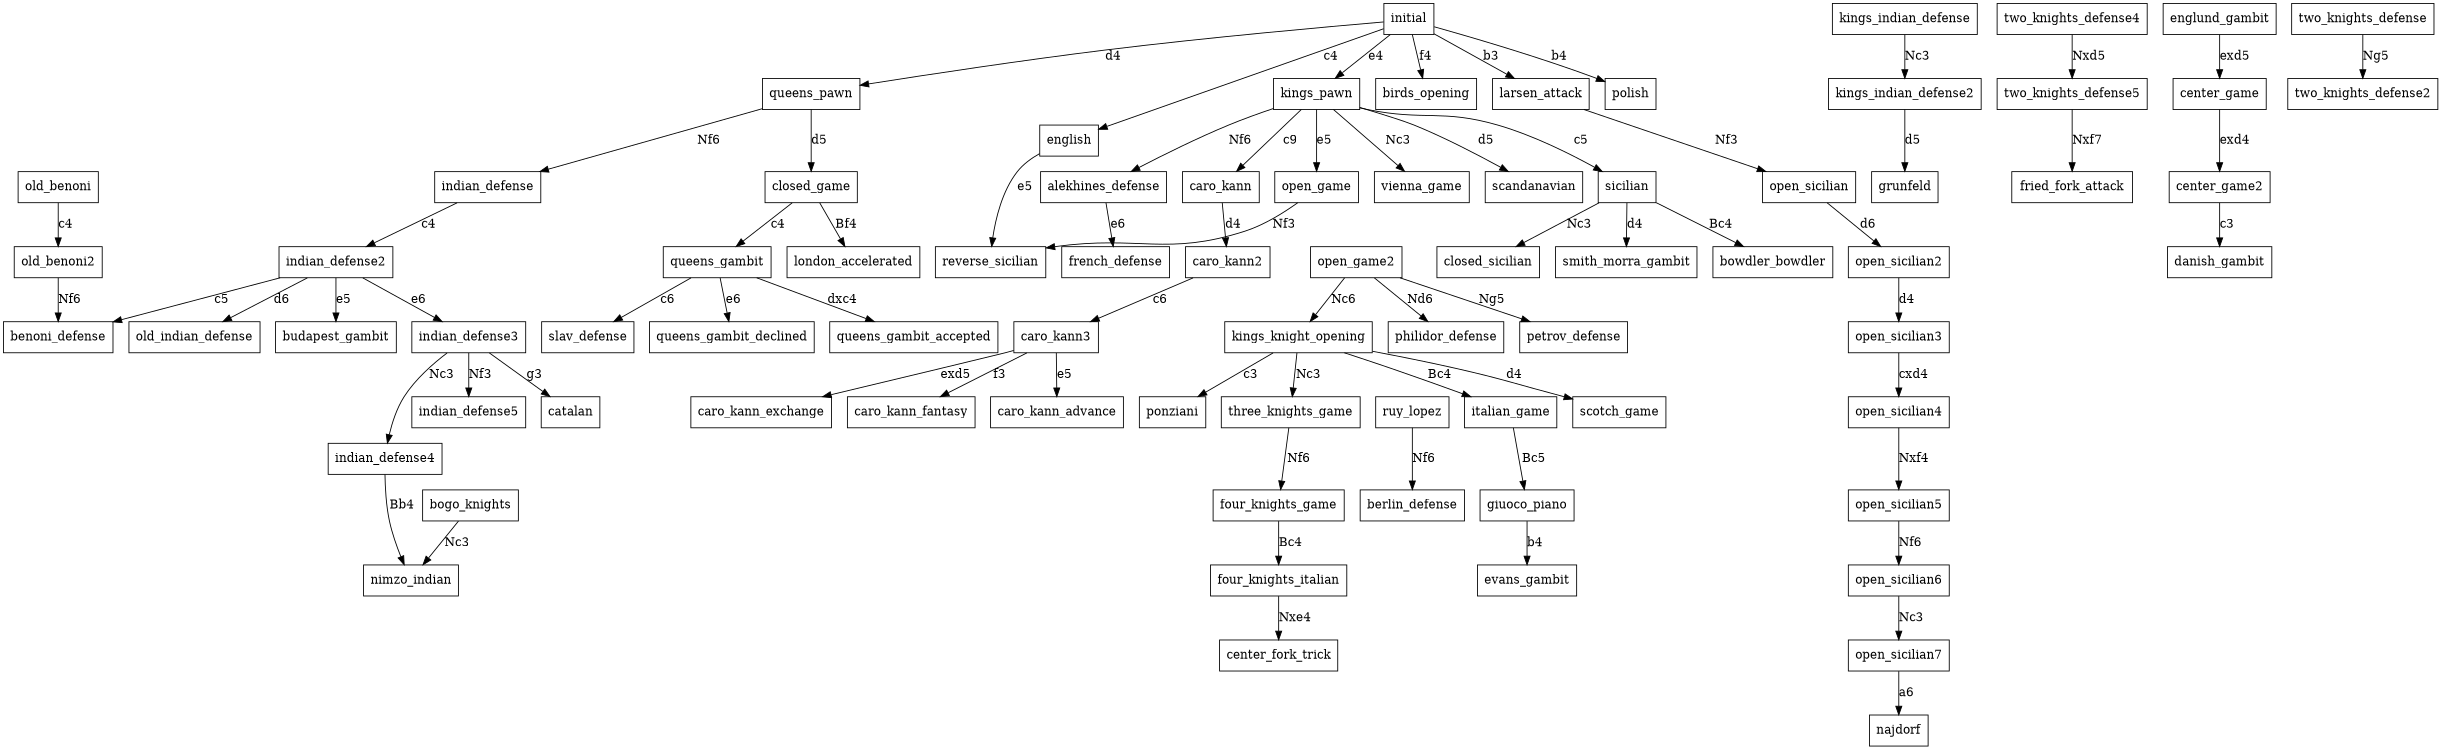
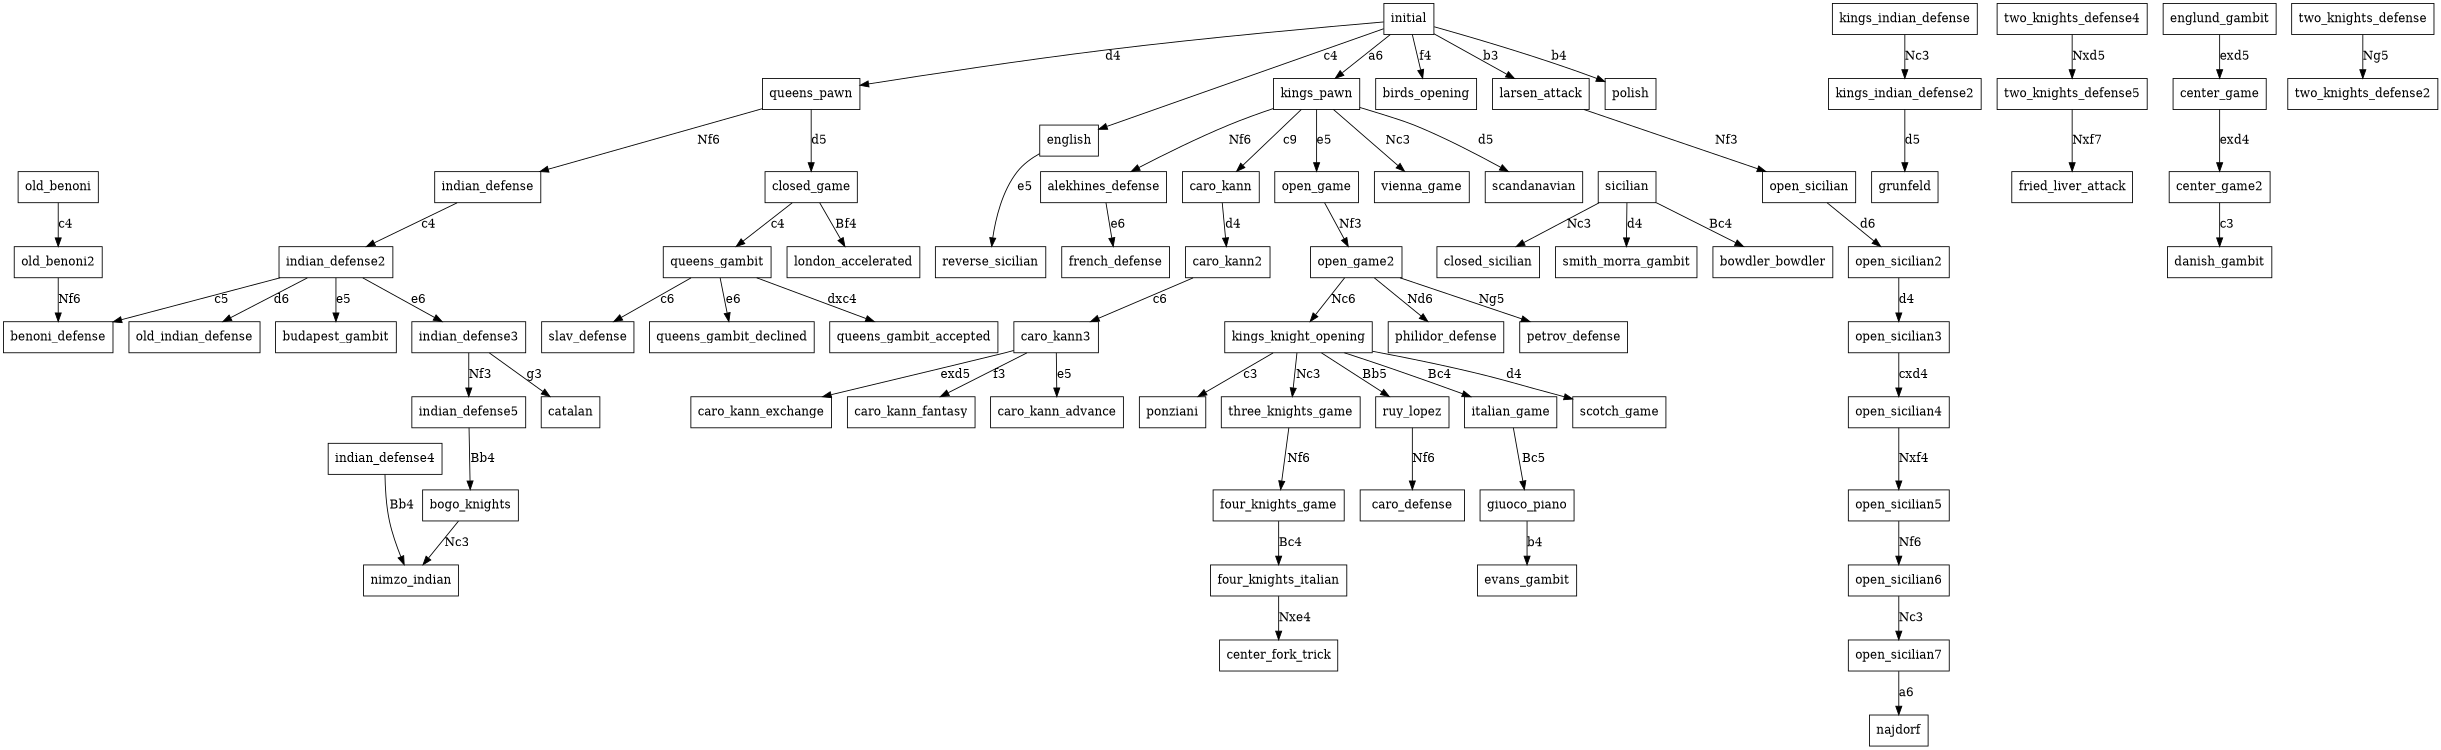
edge "initial" -> "kings_pawn": label "e4" -> "a6"
edge "kings_pawn" -> "sicilian": removed, label "c5"
node "fried_fork_attack": label "fried_fork_attack" -> "fried_liver_attack"
edge "open_game" -> "reverse_sicilian": now "open_game" -> "open_game2"
edge "kings_knight_opening" -> "ruy_lopez": added, label "Bb5"
edge "indian_defense3" -> "indian_defense4": removed, label "Nc3"
edge "indian_defense5" -> "bogo_knights": added, label "Bb4"
node "berlin_defense": label "berlin_defense" -> "caro_defense"
